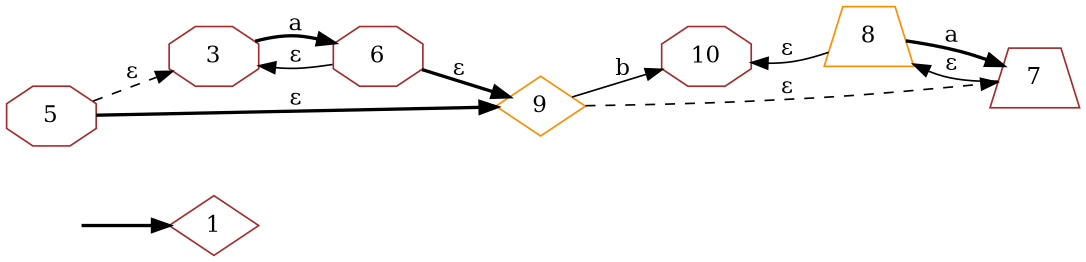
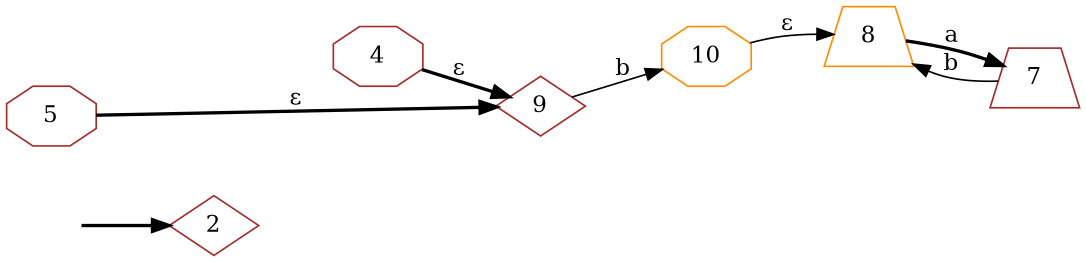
node "3": removed
node "6": label "6" -> "4"
node "10": color brown -> darkorange
edge "8" -> "10": reversed
edge "7" -> "8": label "ε" -> "b"
edge "9" -> "7": removed, label "ε"
node "9": color darkorange -> brown
node "1": label "1" -> "2"
